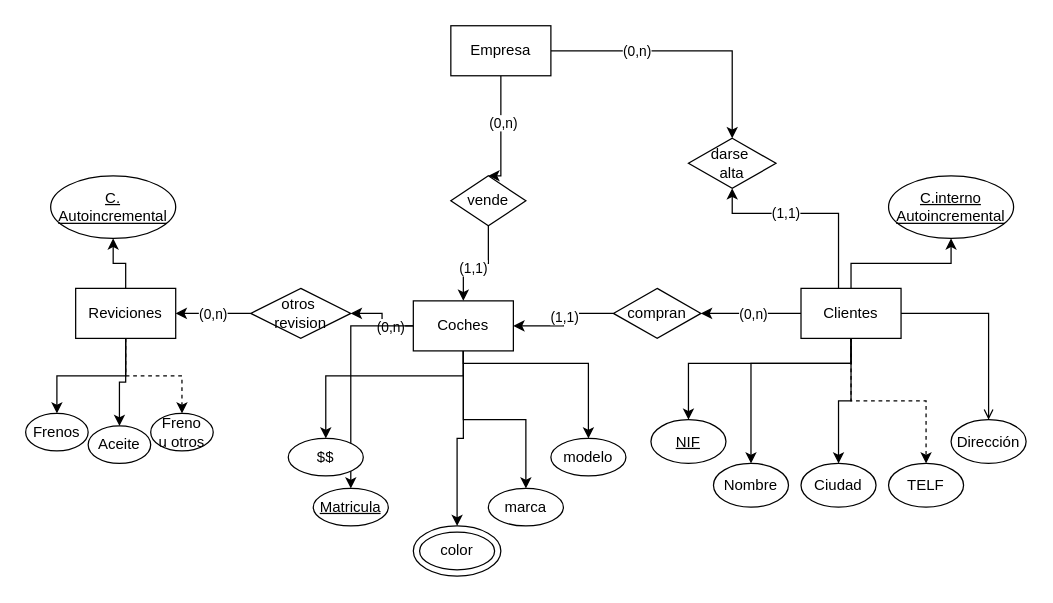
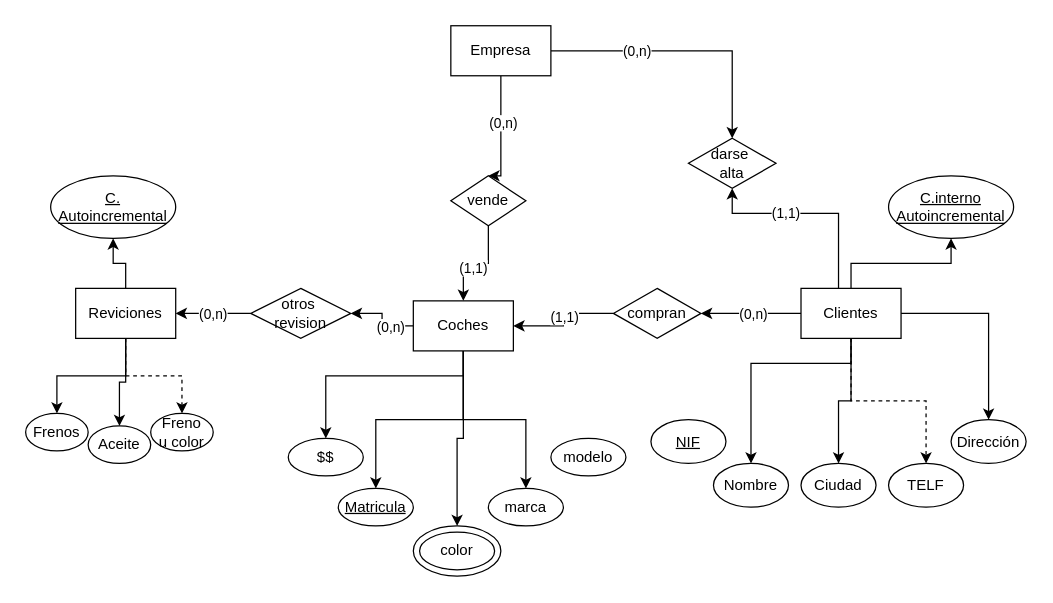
edge "Coches" -> "modelo": removed
edge "Clientes" -> "NIF": removed
edge "Clientes" -> "Dirección": arrowhead open -> classic
node "Freno u otros": label "Freno u otros" -> "Freno u color"
node "Matricula": moved (351, 507) -> (376, 507)
